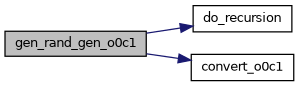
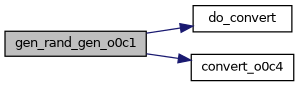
node "do_recursion": label "do_recursion" -> "do_convert"
node "convert_o0c1": label "convert_o0c1" -> "convert_o0c4"
